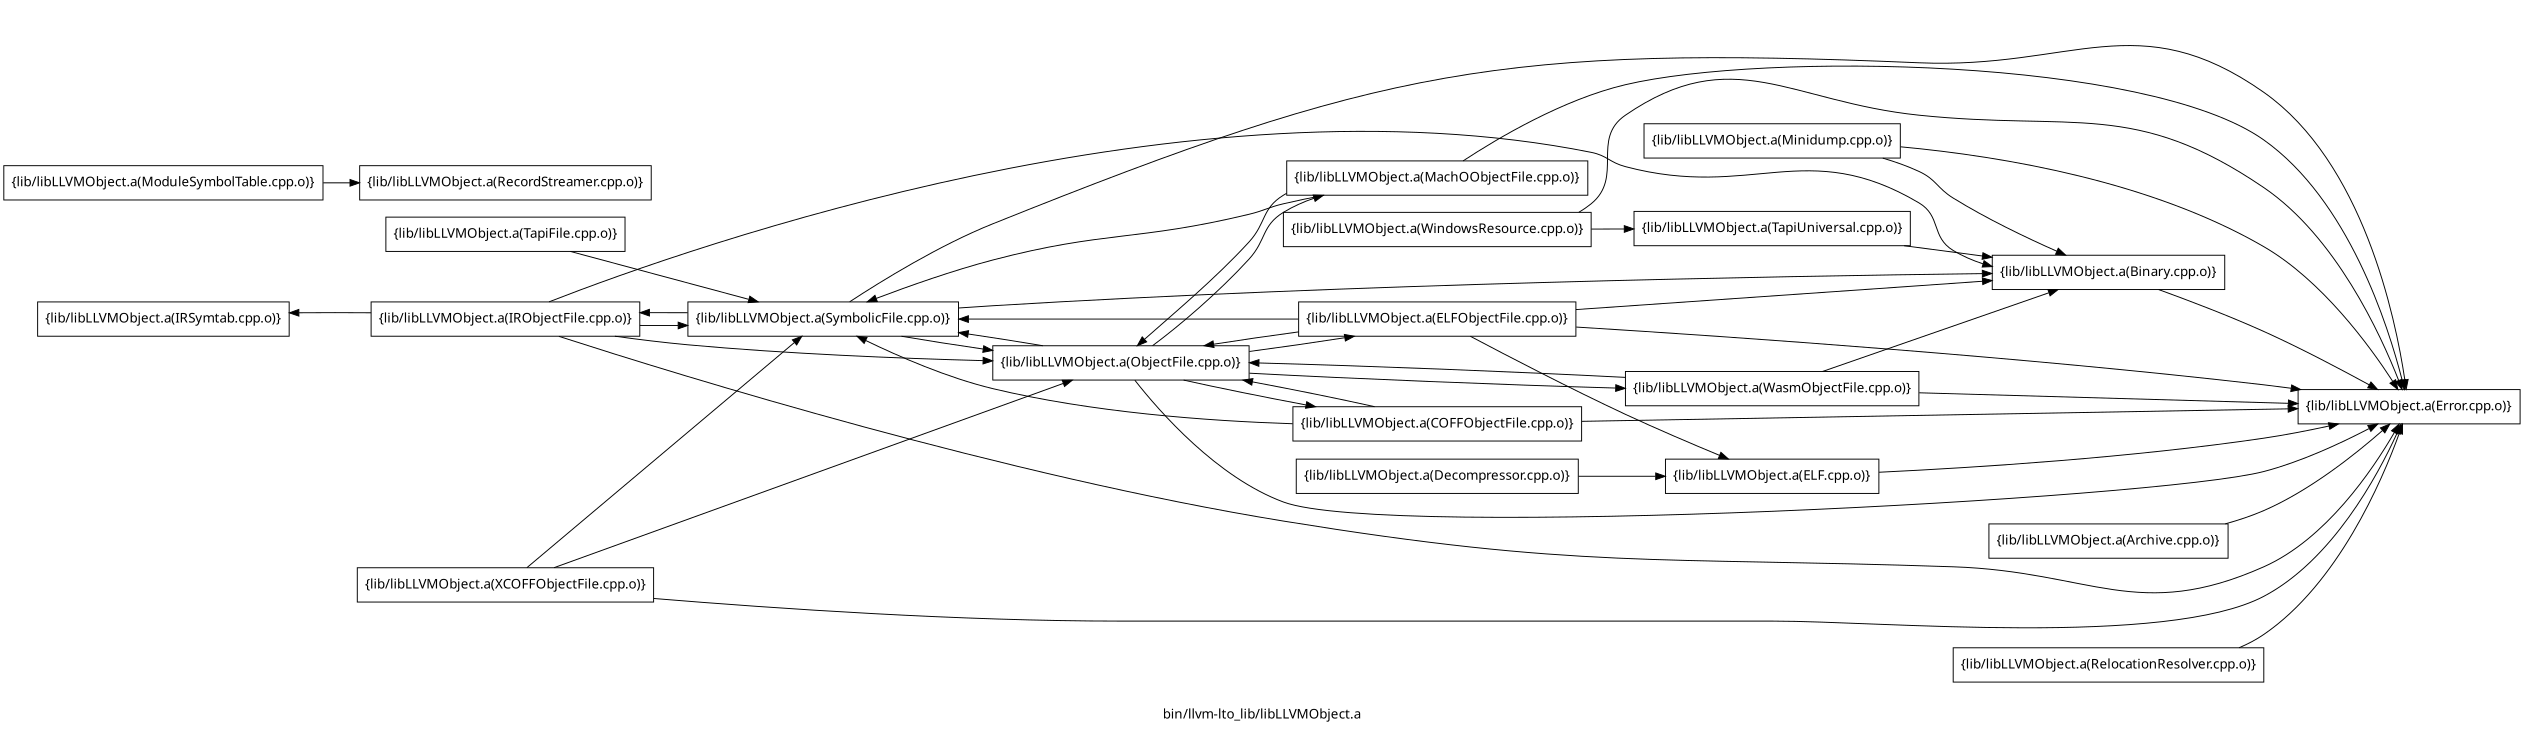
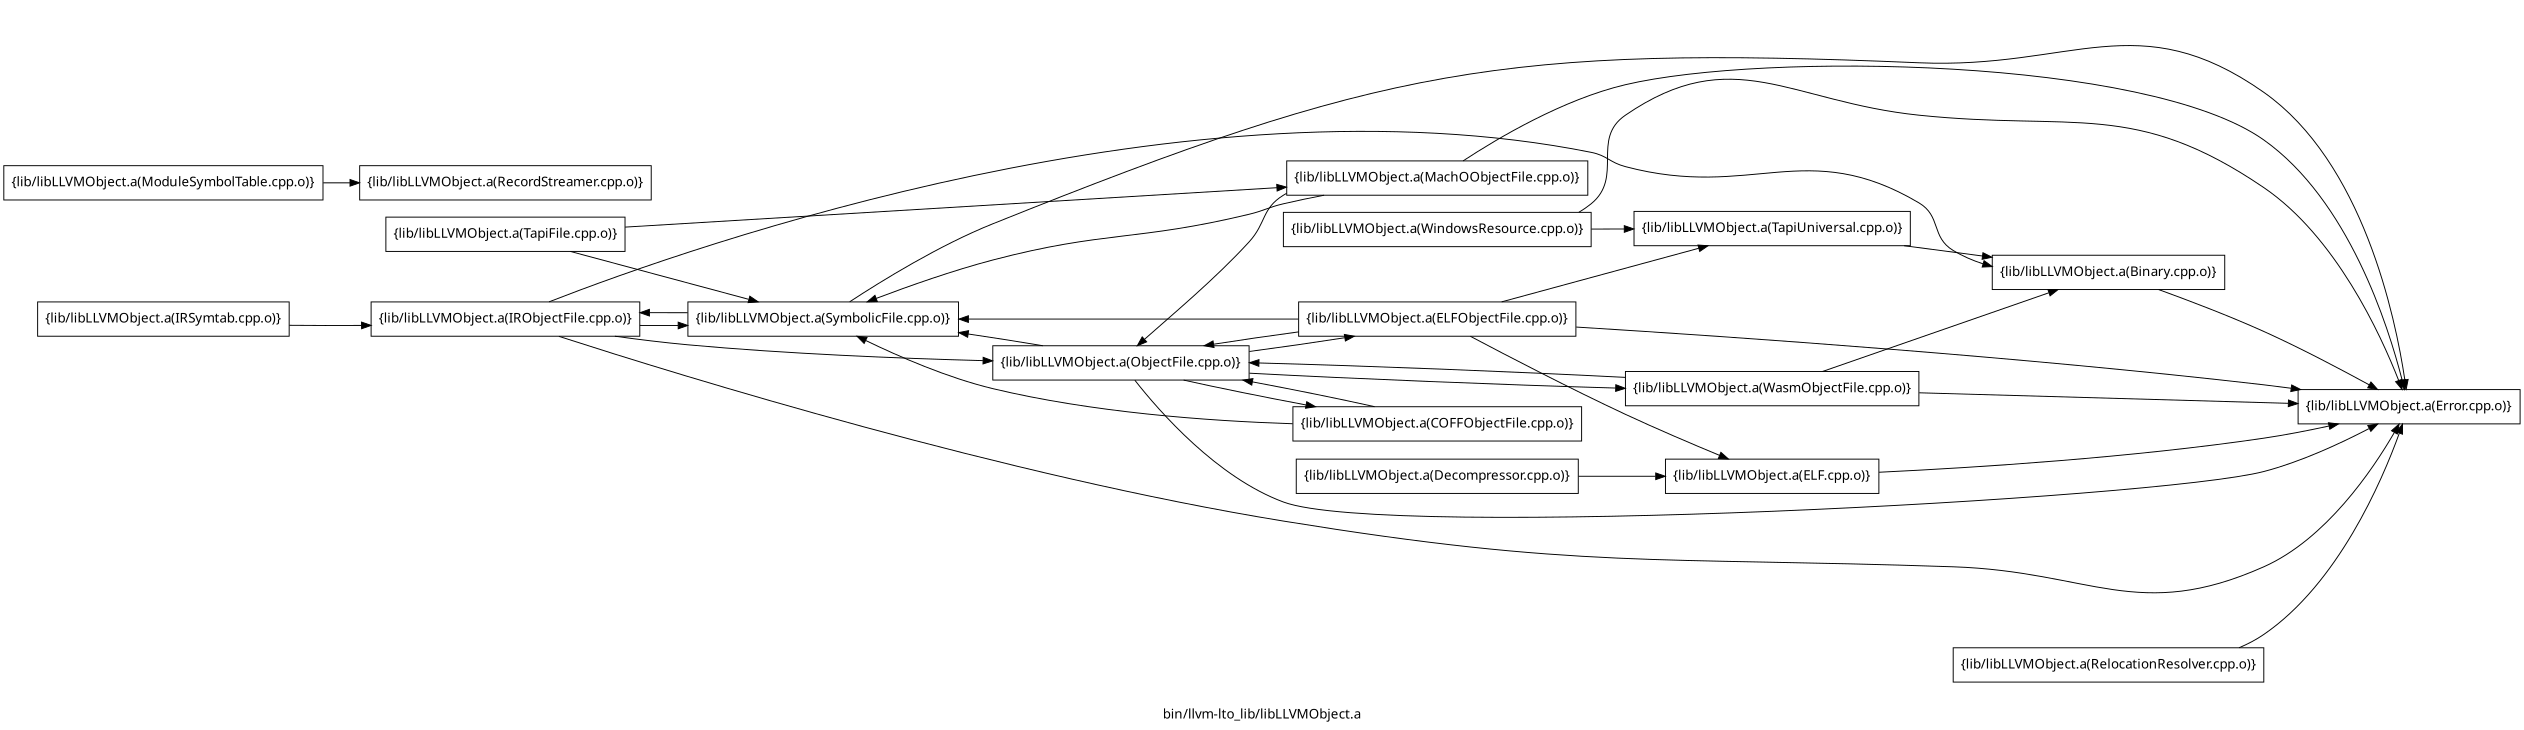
node "{lib/libLLVMObject.a(Minidump.cpp.o)}": removed
edge "{lib/libLLVMObject.a(ObjectFile.cpp.o)}" -> "{lib/libLLVMObject.a(MachOObjectFile.cpp.o)}": now "{lib/libLLVMObject.a(TapiFile.cpp.o)}" -> "{lib/libLLVMObject.a(MachOObjectFile.cpp.o)}"
edge "{lib/libLLVMObject.a(SymbolicFile.cpp.o)}" -> "{lib/libLLVMObject.a(Binary.cpp.o)}": removed
edge "{lib/libLLVMObject.a(ELFObjectFile.cpp.o)}" -> "{lib/libLLVMObject.a(Binary.cpp.o)}": now "{lib/libLLVMObject.a(ELFObjectFile.cpp.o)}" -> "{lib/libLLVMObject.a(TapiUniversal.cpp.o)}"
edge "{lib/libLLVMObject.a(IRObjectFile.cpp.o)}" -> "{lib/libLLVMObject.a(IRSymtab.cpp.o)}": reversed
edge "{lib/libLLVMObject.a(SymbolicFile.cpp.o)}" -> "{lib/libLLVMObject.a(ObjectFile.cpp.o)}": removed
edge "{lib/libLLVMObject.a(COFFObjectFile.cpp.o)}" -> "{lib/libLLVMObject.a(Error.cpp.o)}": removed
node "{lib/libLLVMObject.a(Archive.cpp.o)}": removed
node "{lib/libLLVMObject.a(XCOFFObjectFile.cpp.o)}": removed
